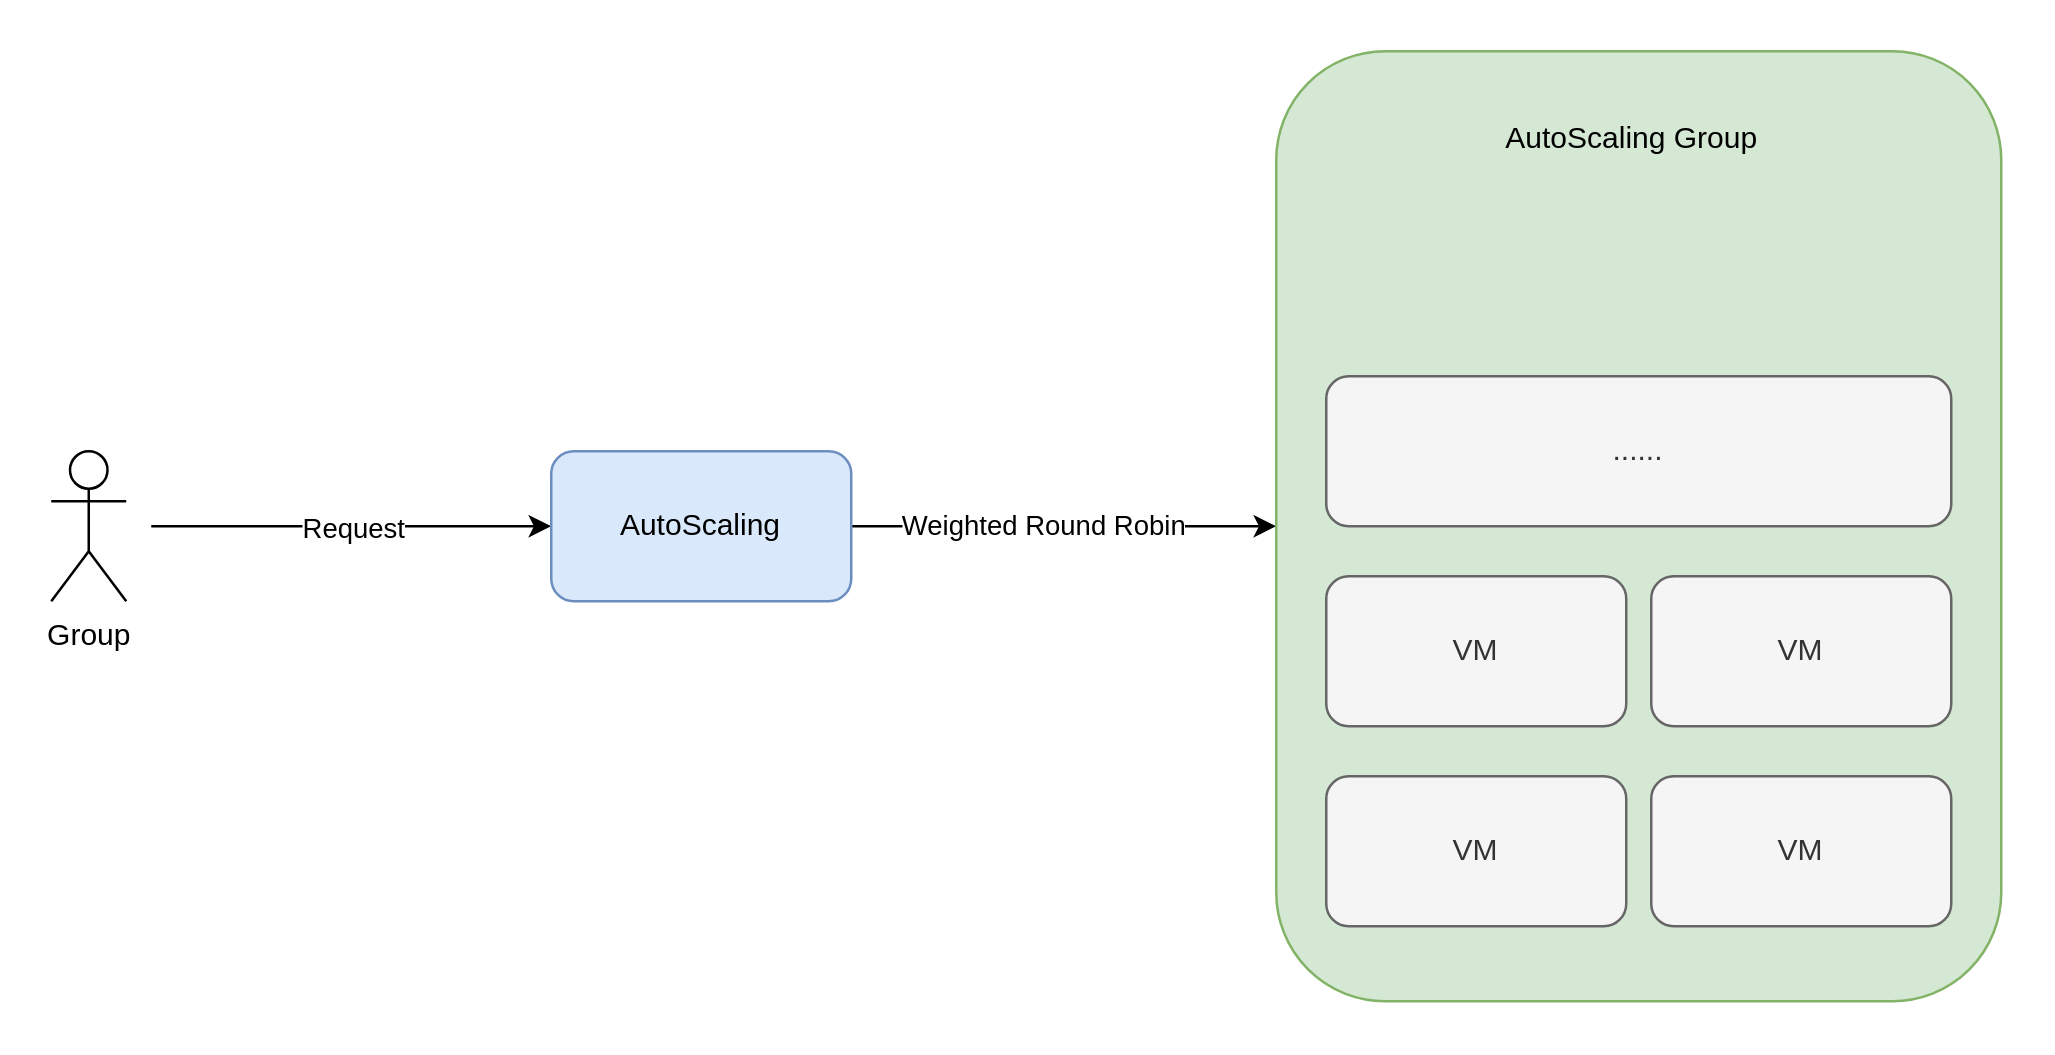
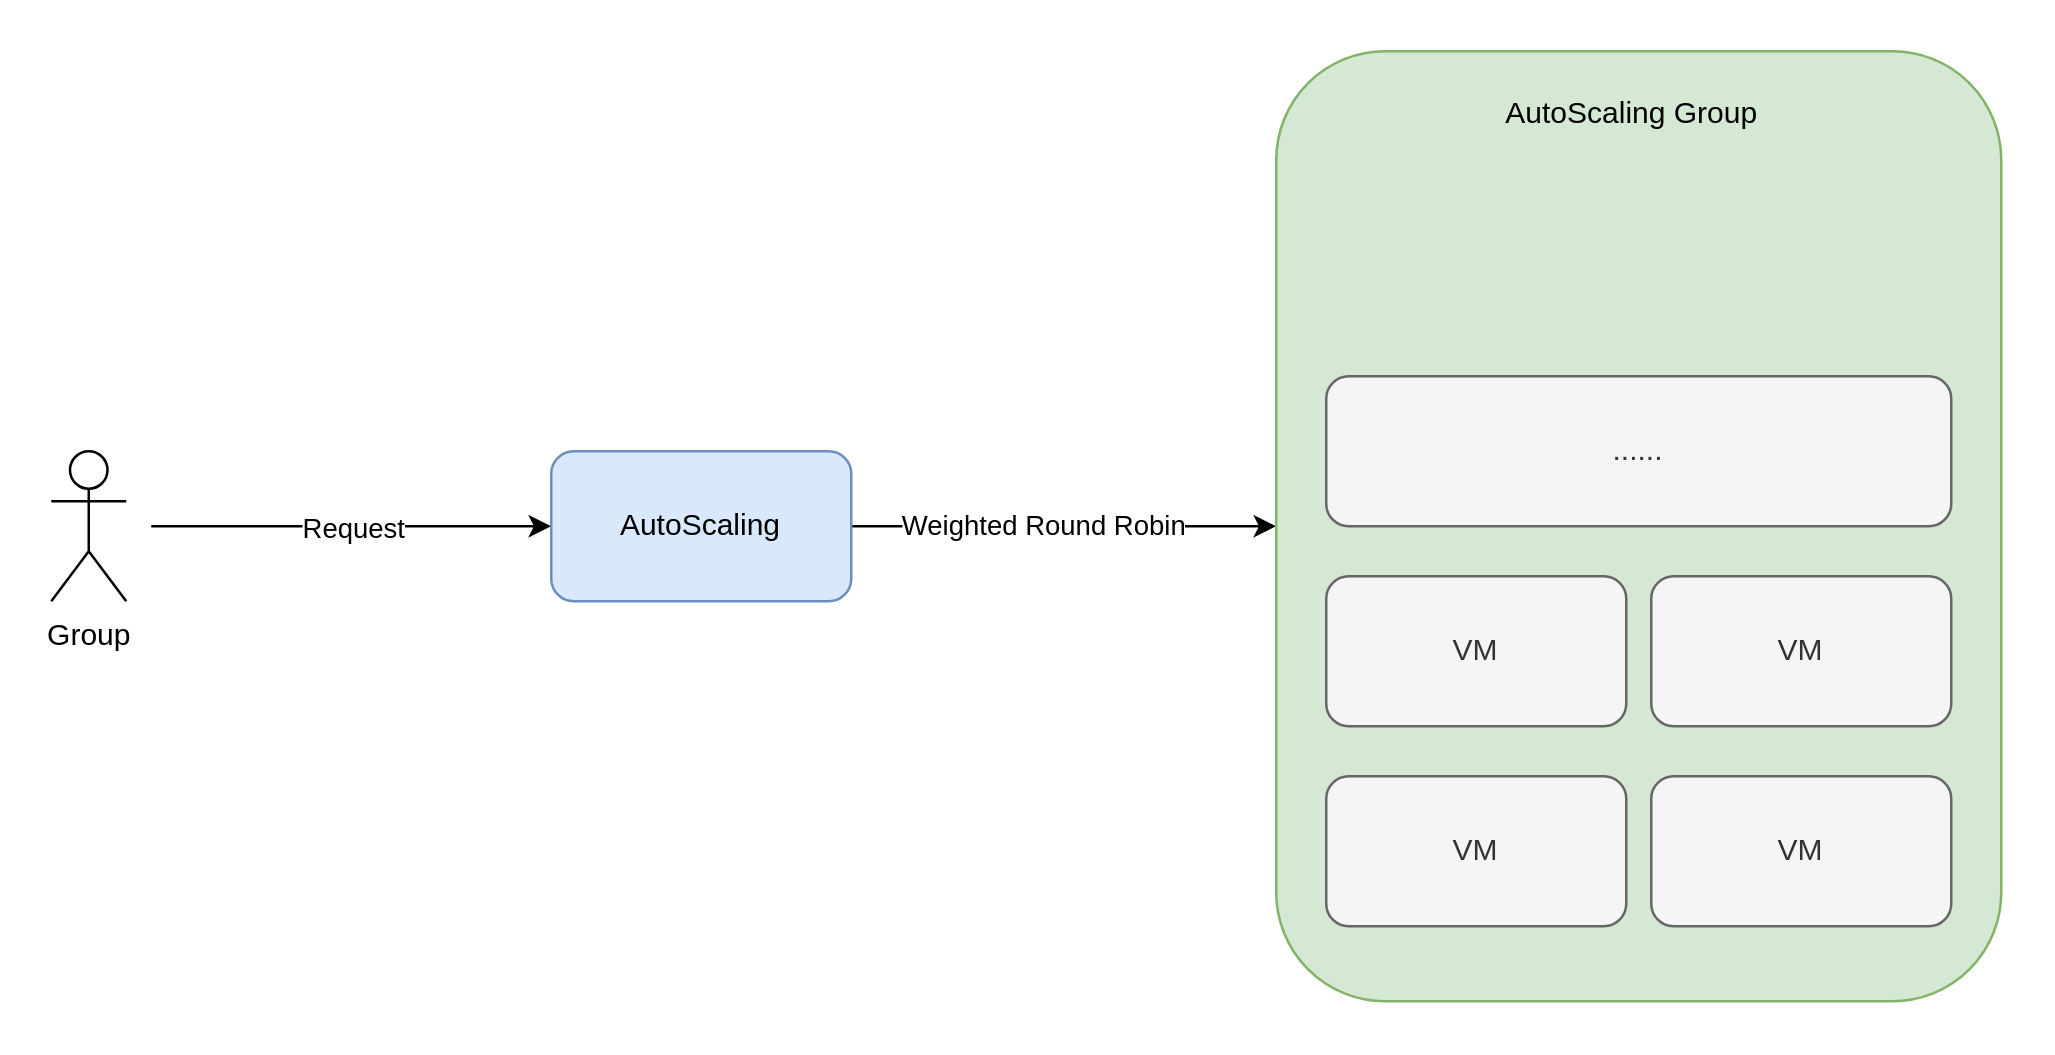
node "AutoScaling Group": moved (1633, 139) -> (1633, 114)
